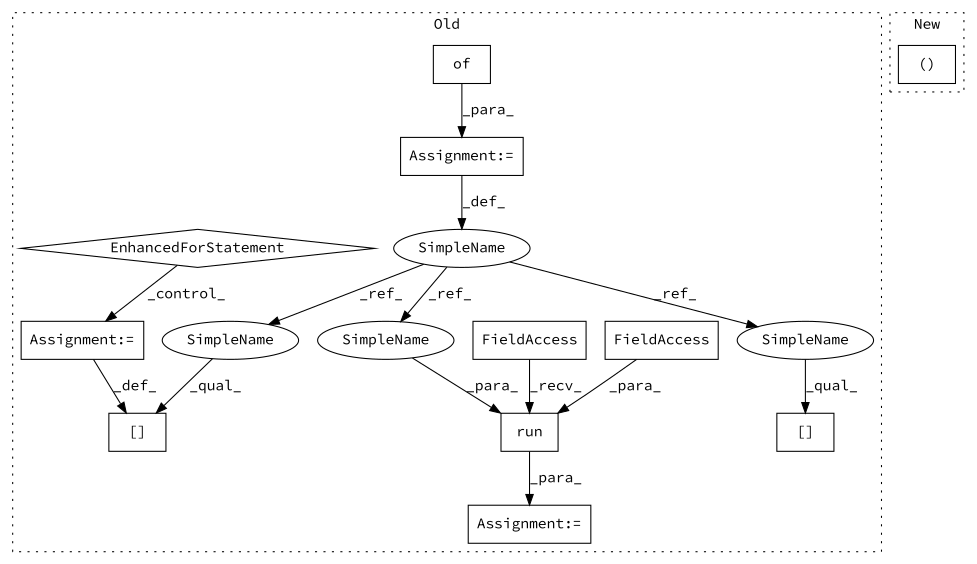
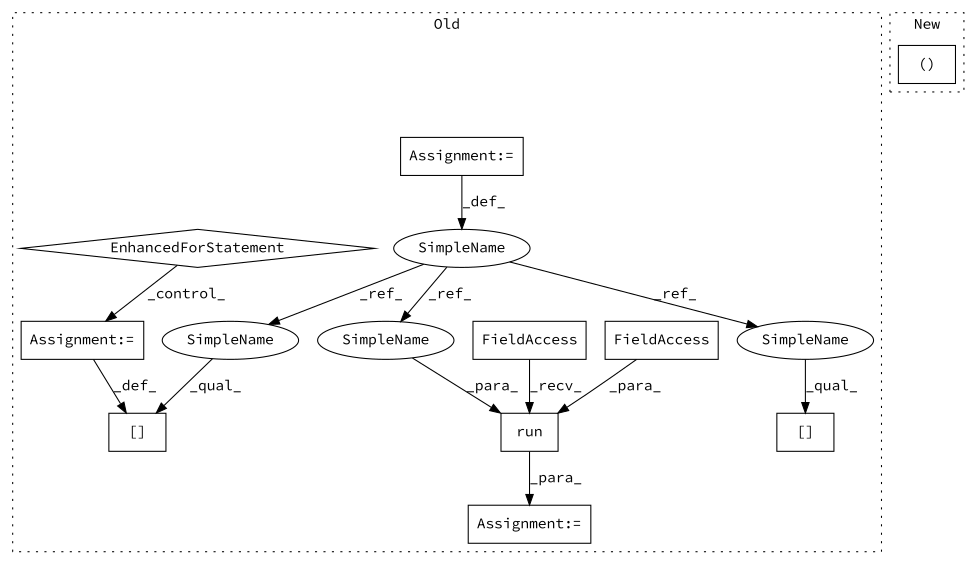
node "of": removed
